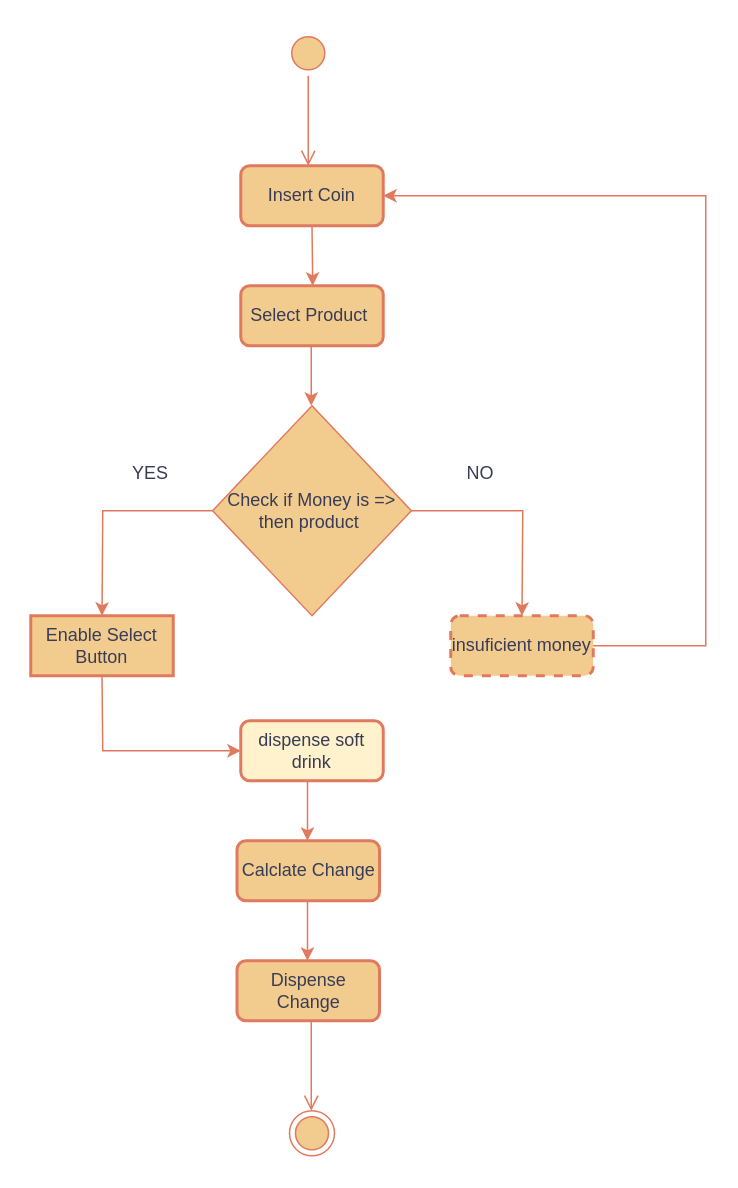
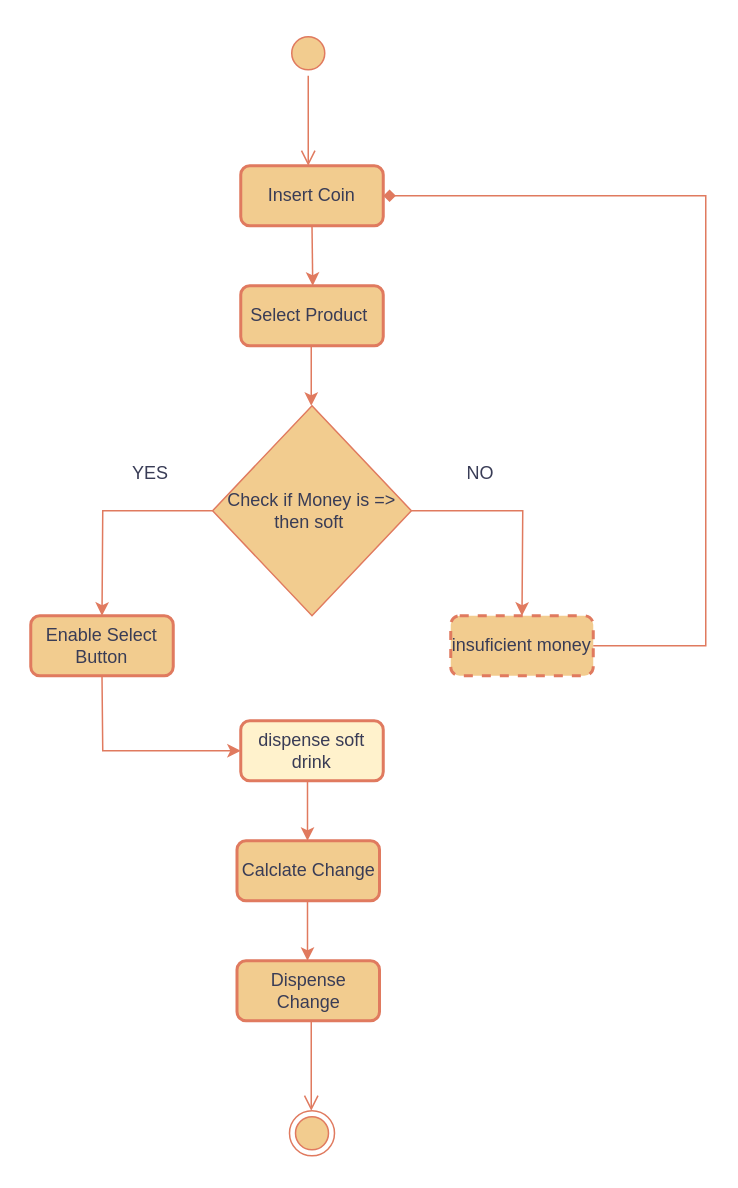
edge "insuficient money" -> "Insert Coin": arrowhead classic -> diamond
node "Check if Money is => then product": label "Check if Money is => then product" -> "Check if Money is => then soft"
node "Enable Select Button": shape rectangle -> rounded rectangle
